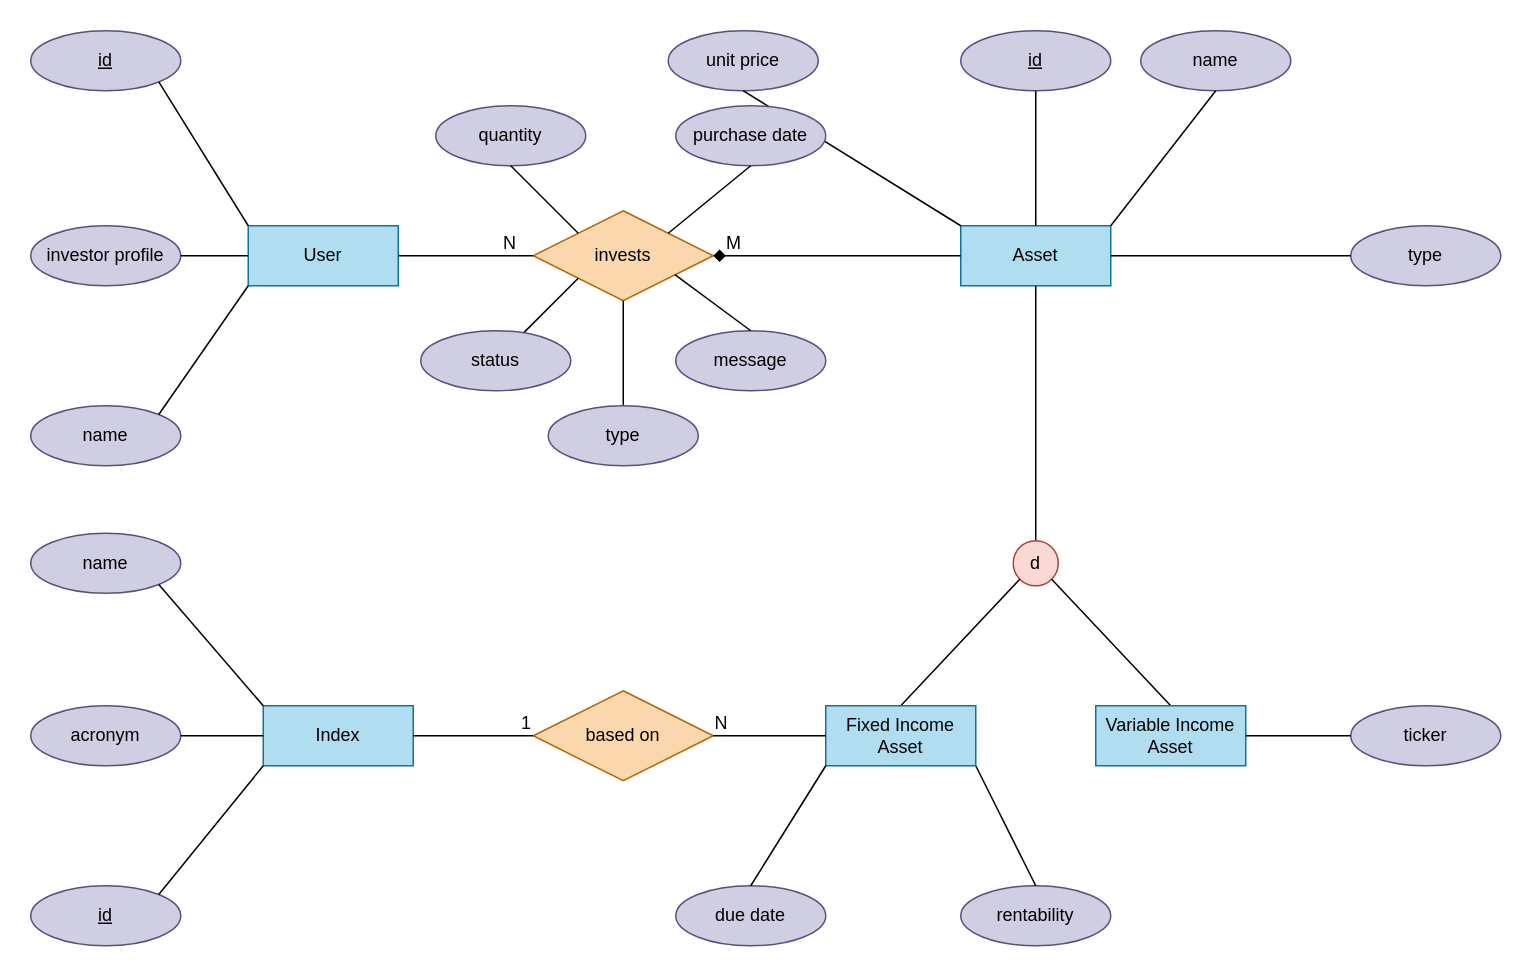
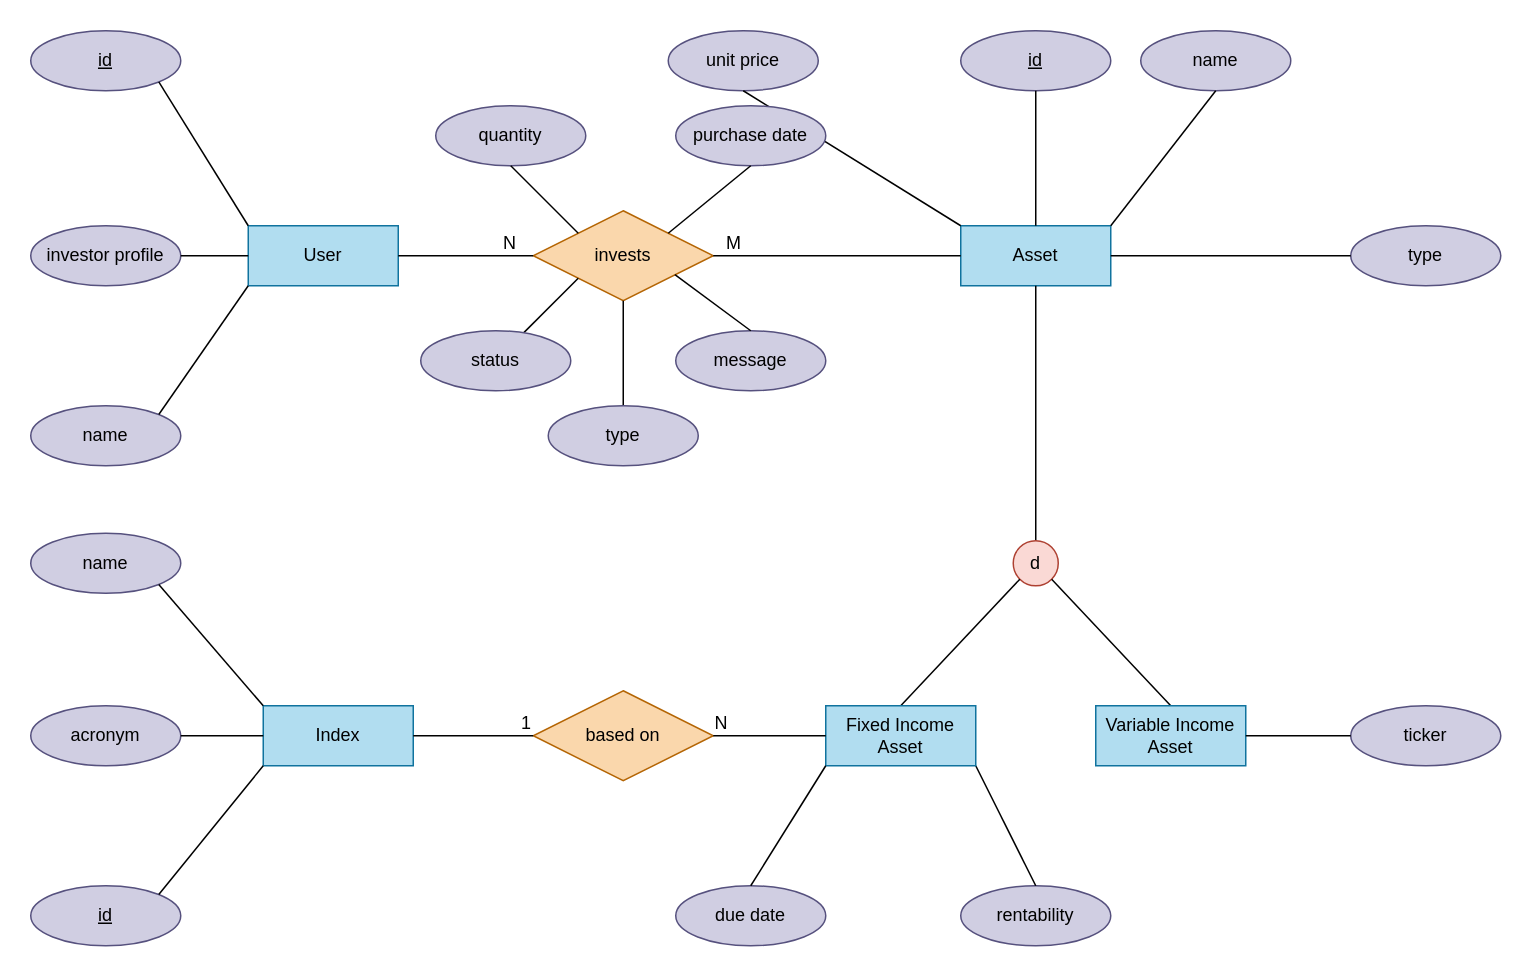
edge "Asset" -> "invests": arrowhead diamond -> none
